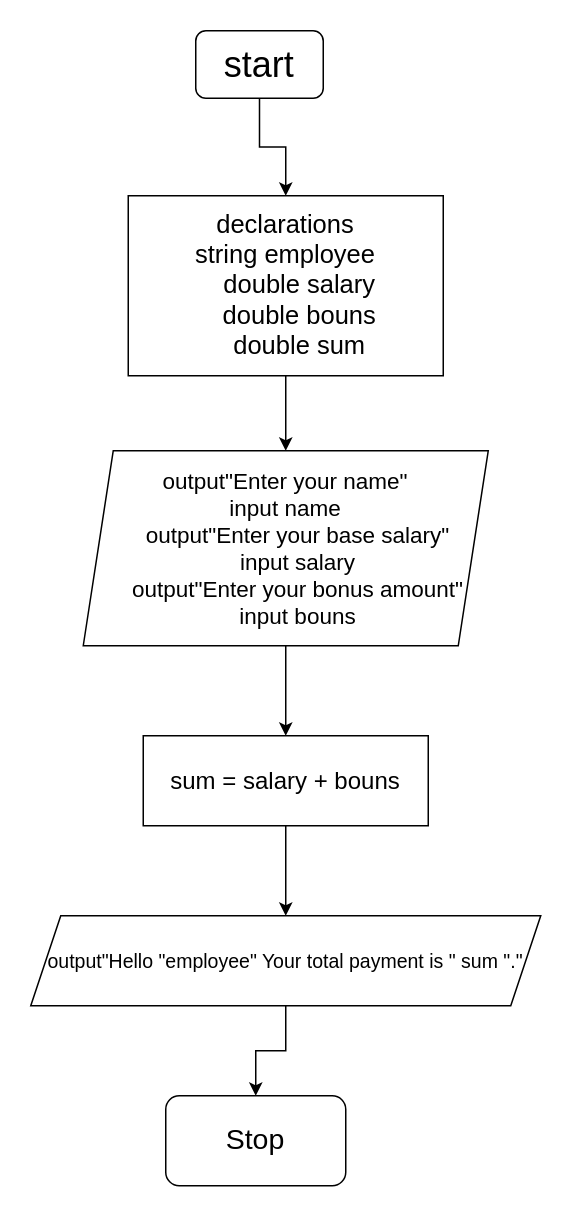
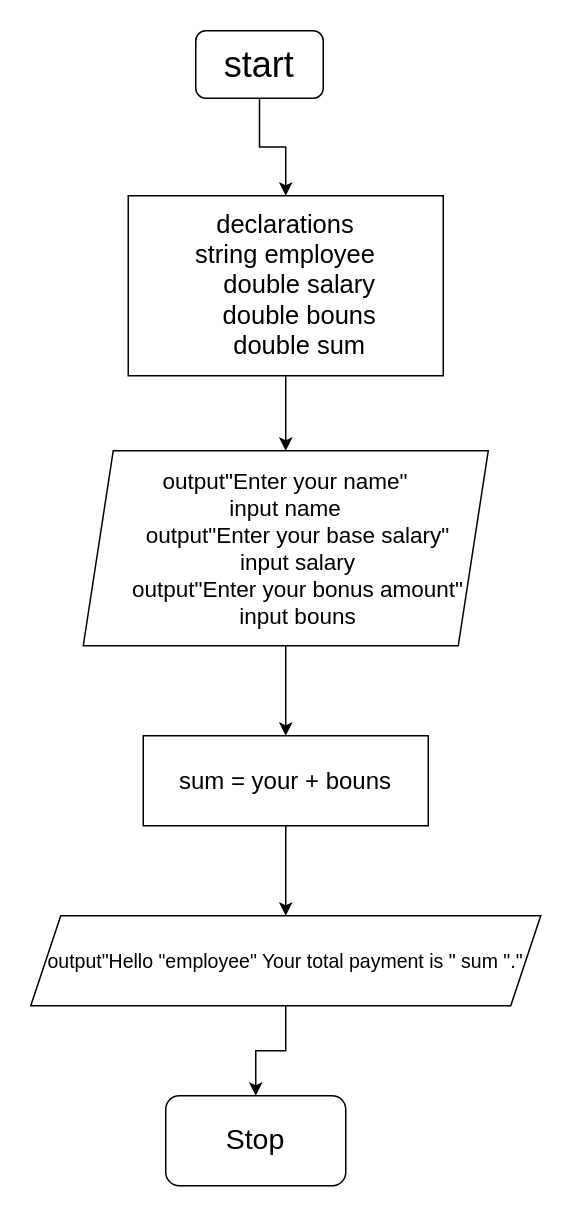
node "sum = salary + bouns": label "sum = salary + bouns" -> "sum = your + bouns"
